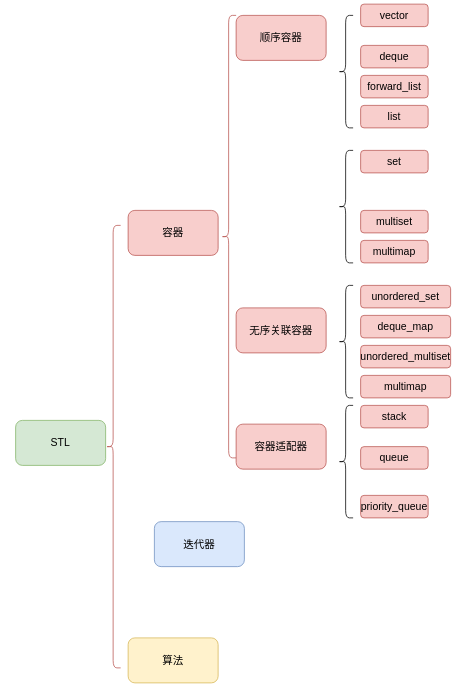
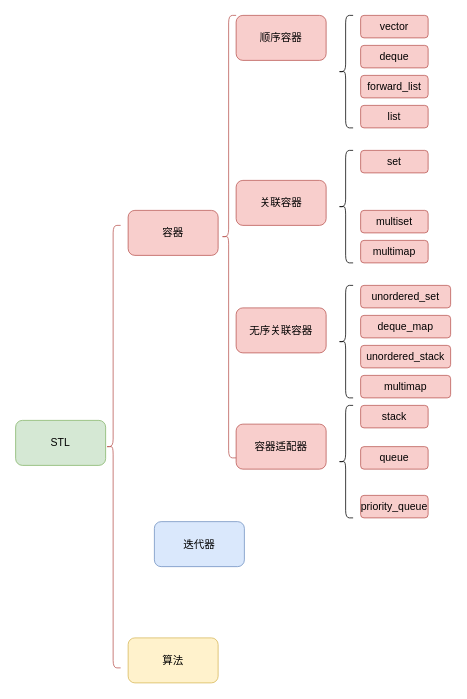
node "vector": moved (394, 15) -> (394, 27)
node "关联容器": added
node "unordered_multiset": label "unordered_multiset" -> "unordered_stack"
